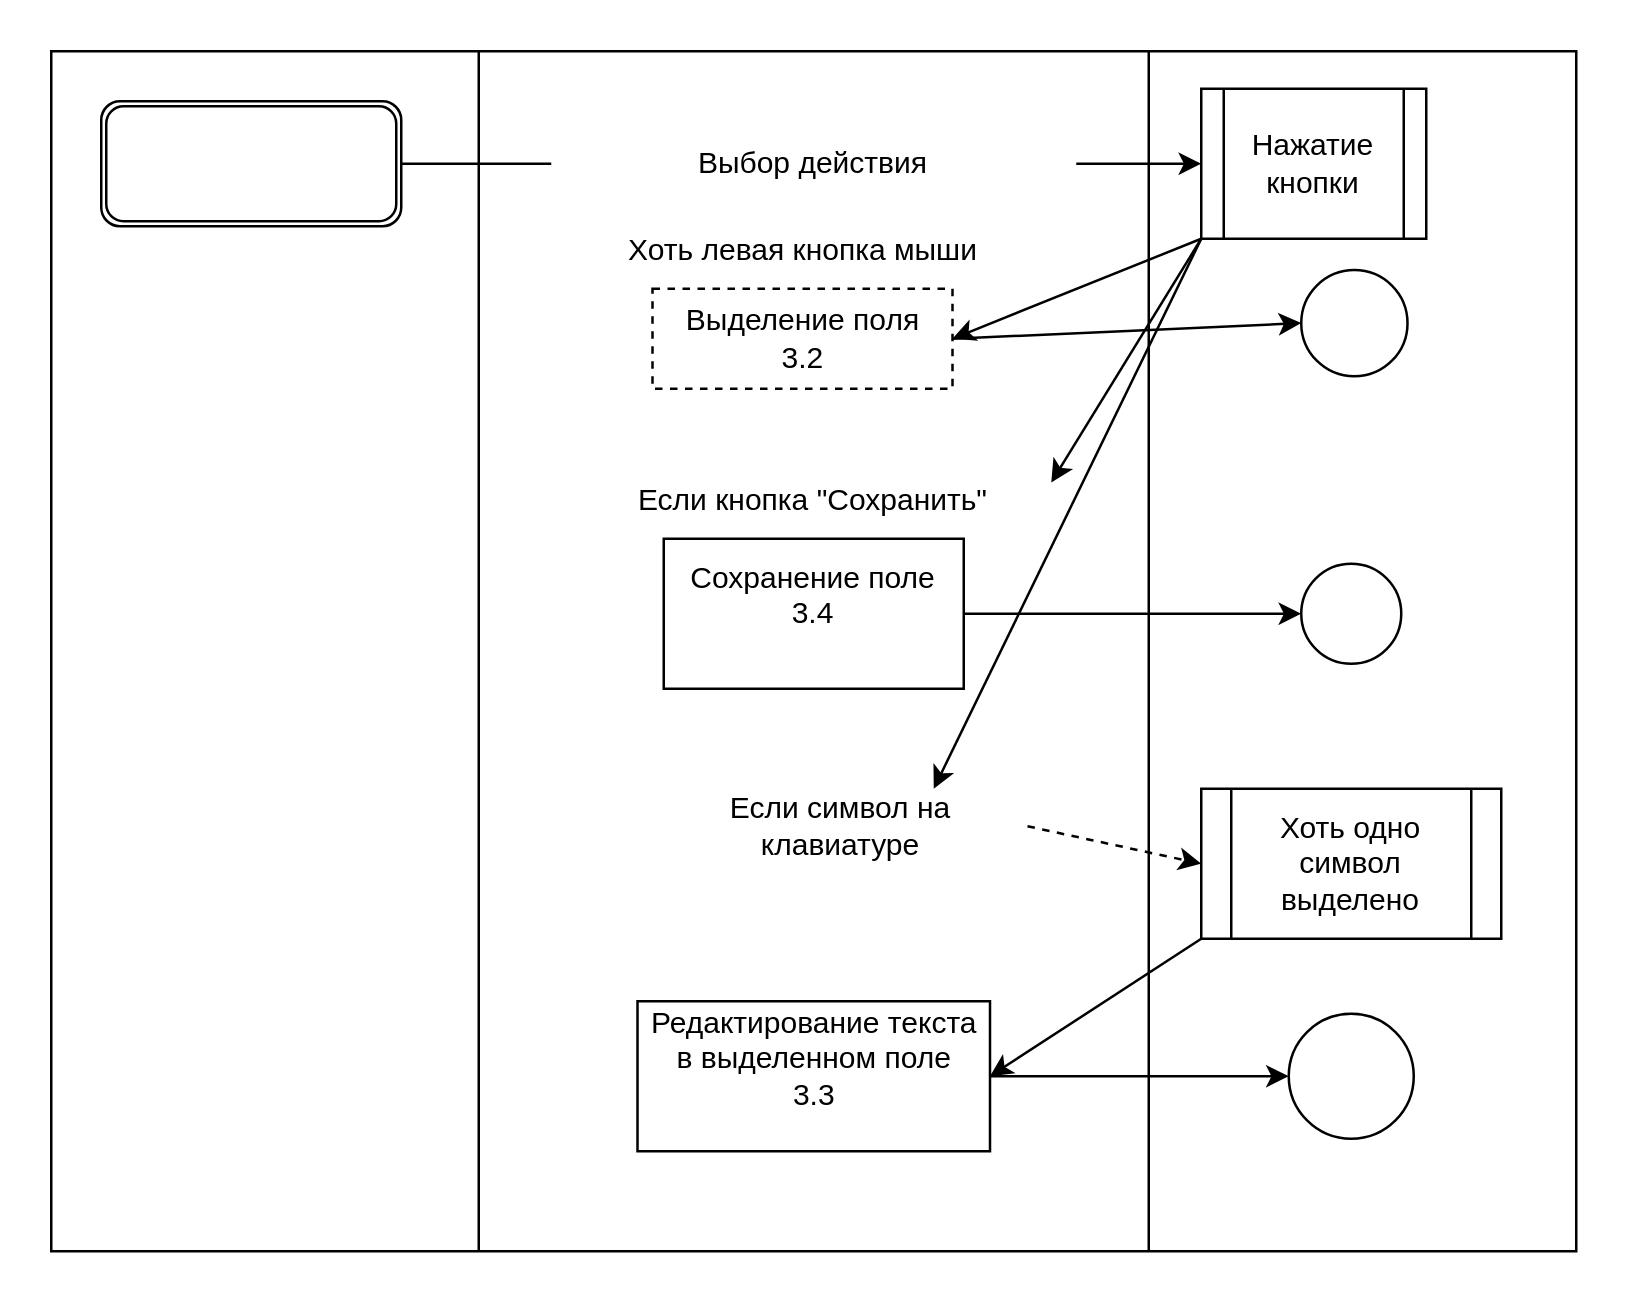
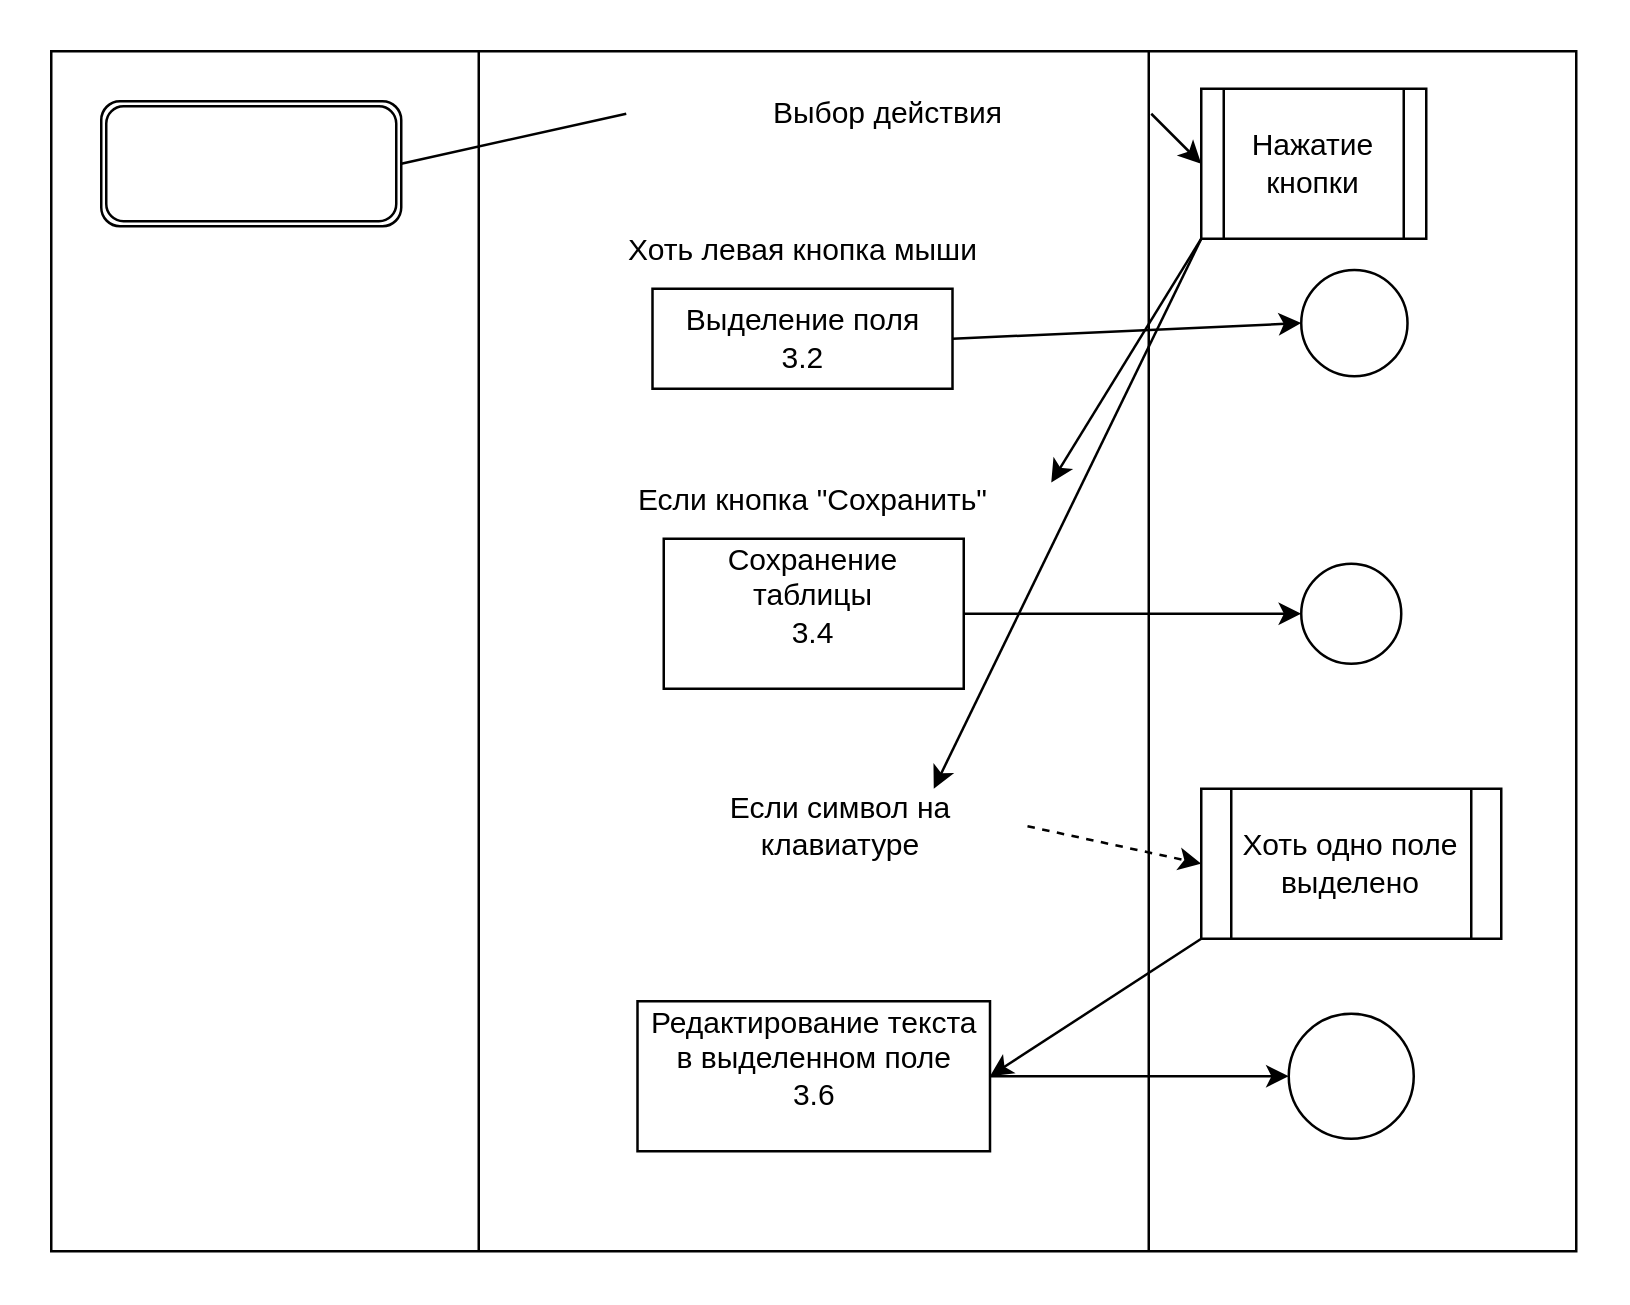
node "Выбор действия": moved (814, 164) -> (889, 114)
edge "Нажатие кнопки" -> "Выделение поля 3.2": removed
node "Выделение поля 3.2": style dashed -> solid
node "Сохранение поле 3.4": label "Сохранение поле 3.4" -> "Сохранение таблицы 3.4"
node "Хоть одно символ выделено": label "Хоть одно символ выделено" -> "Хоть одно поле выделено"
node "Редактирование текста в выделенном поле 3.3": label "Редактирование текста в выделенном поле 3.3" -> "Редактирование текста в выделенном поле 3.6"
